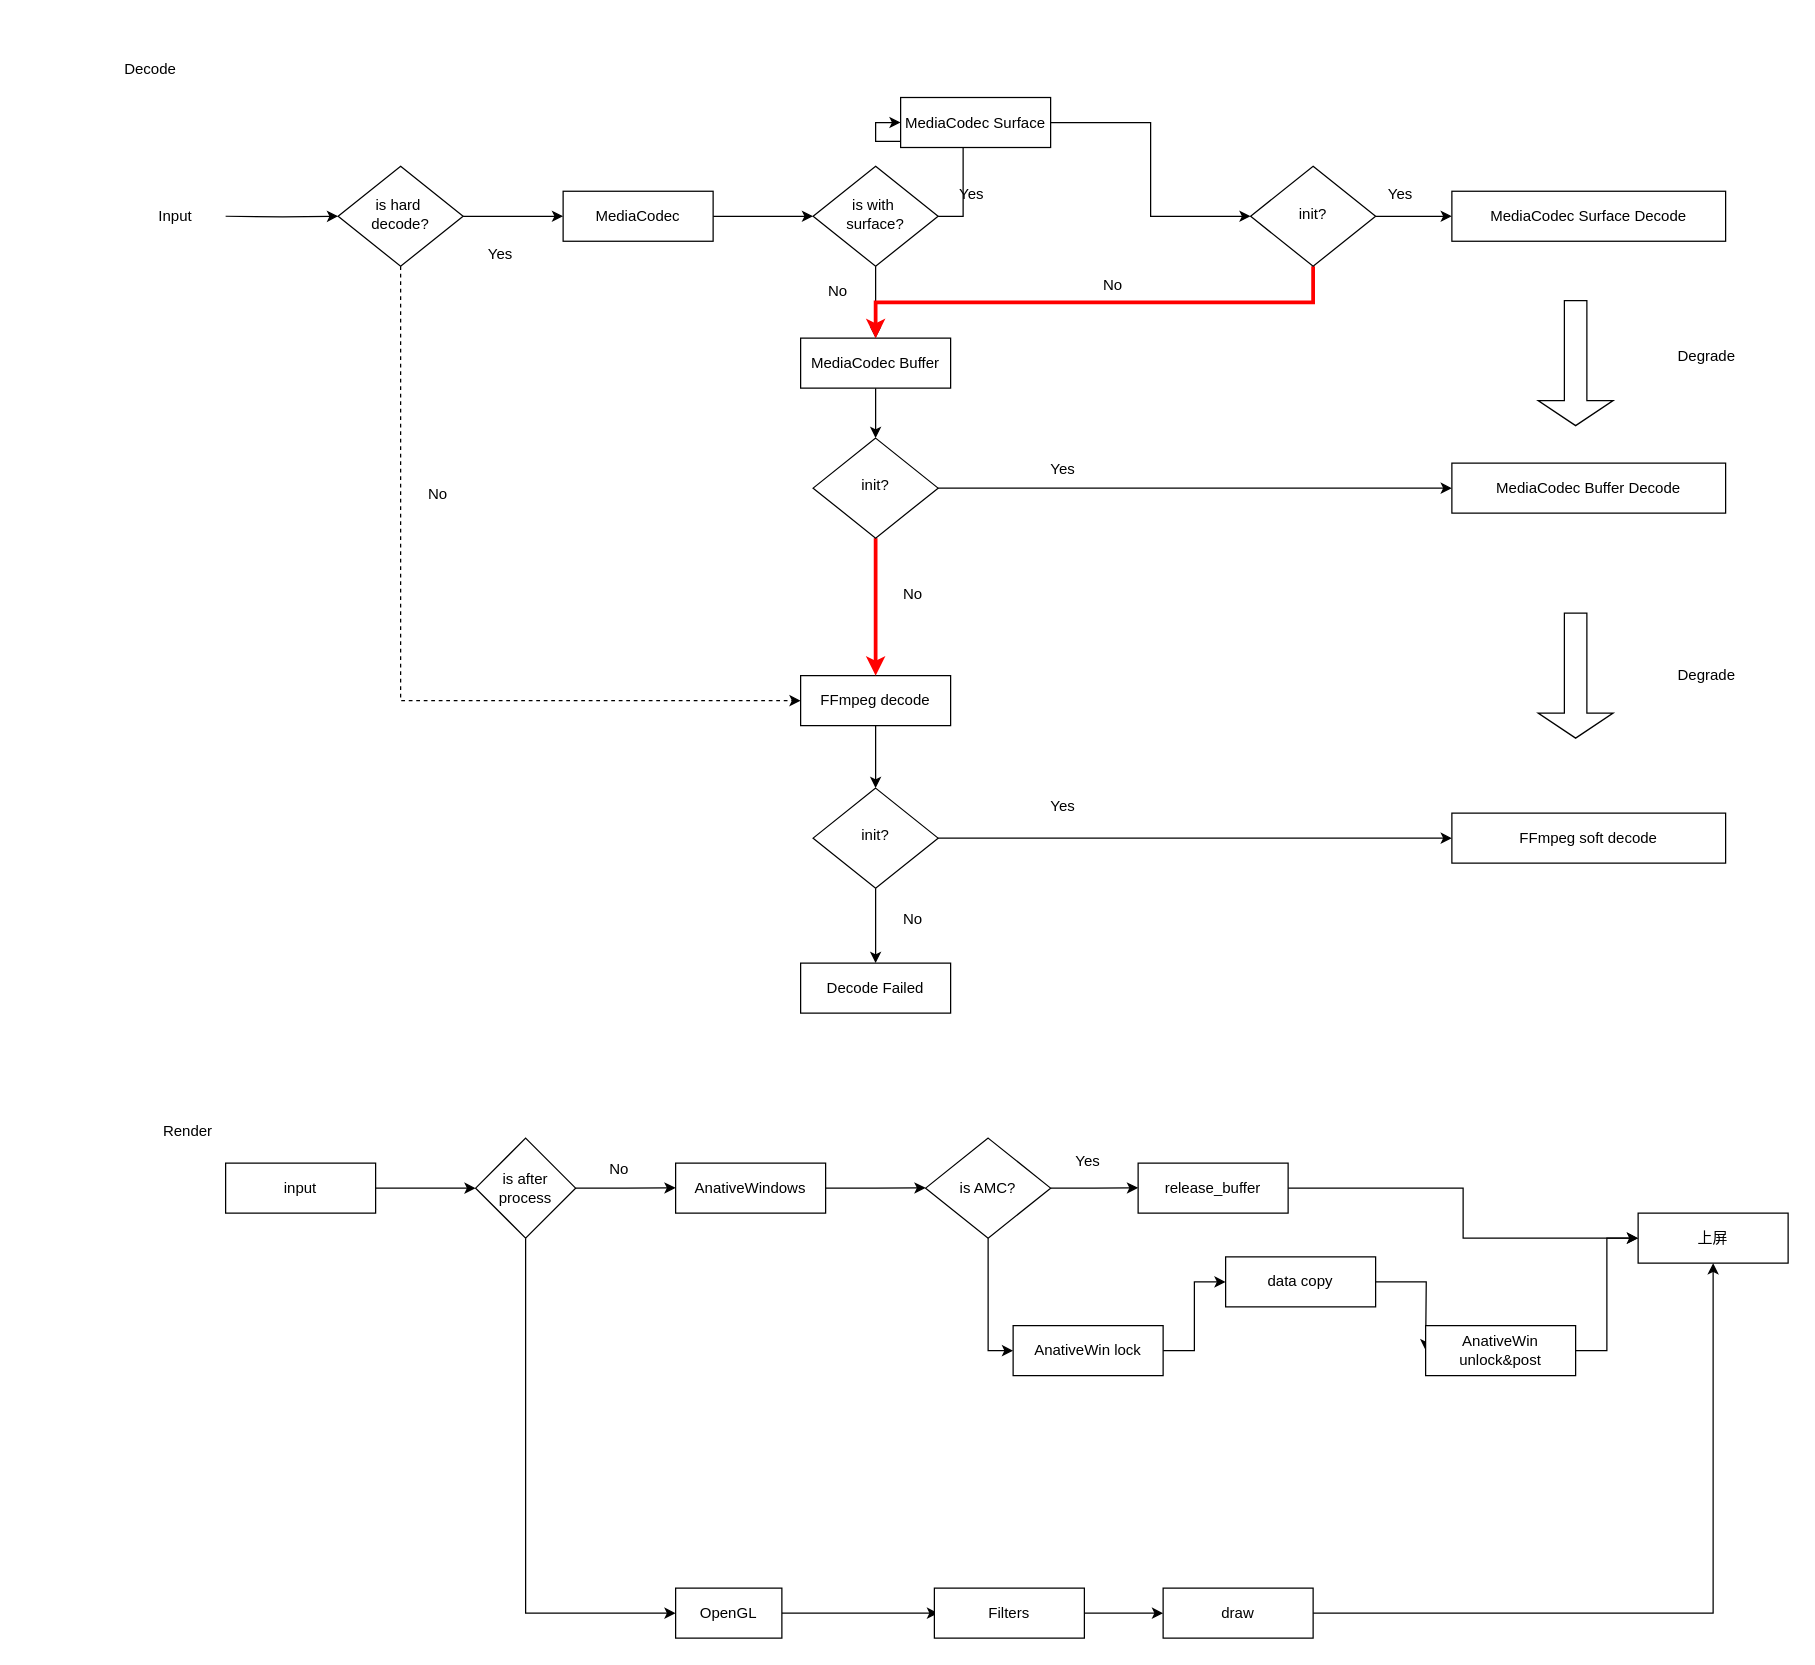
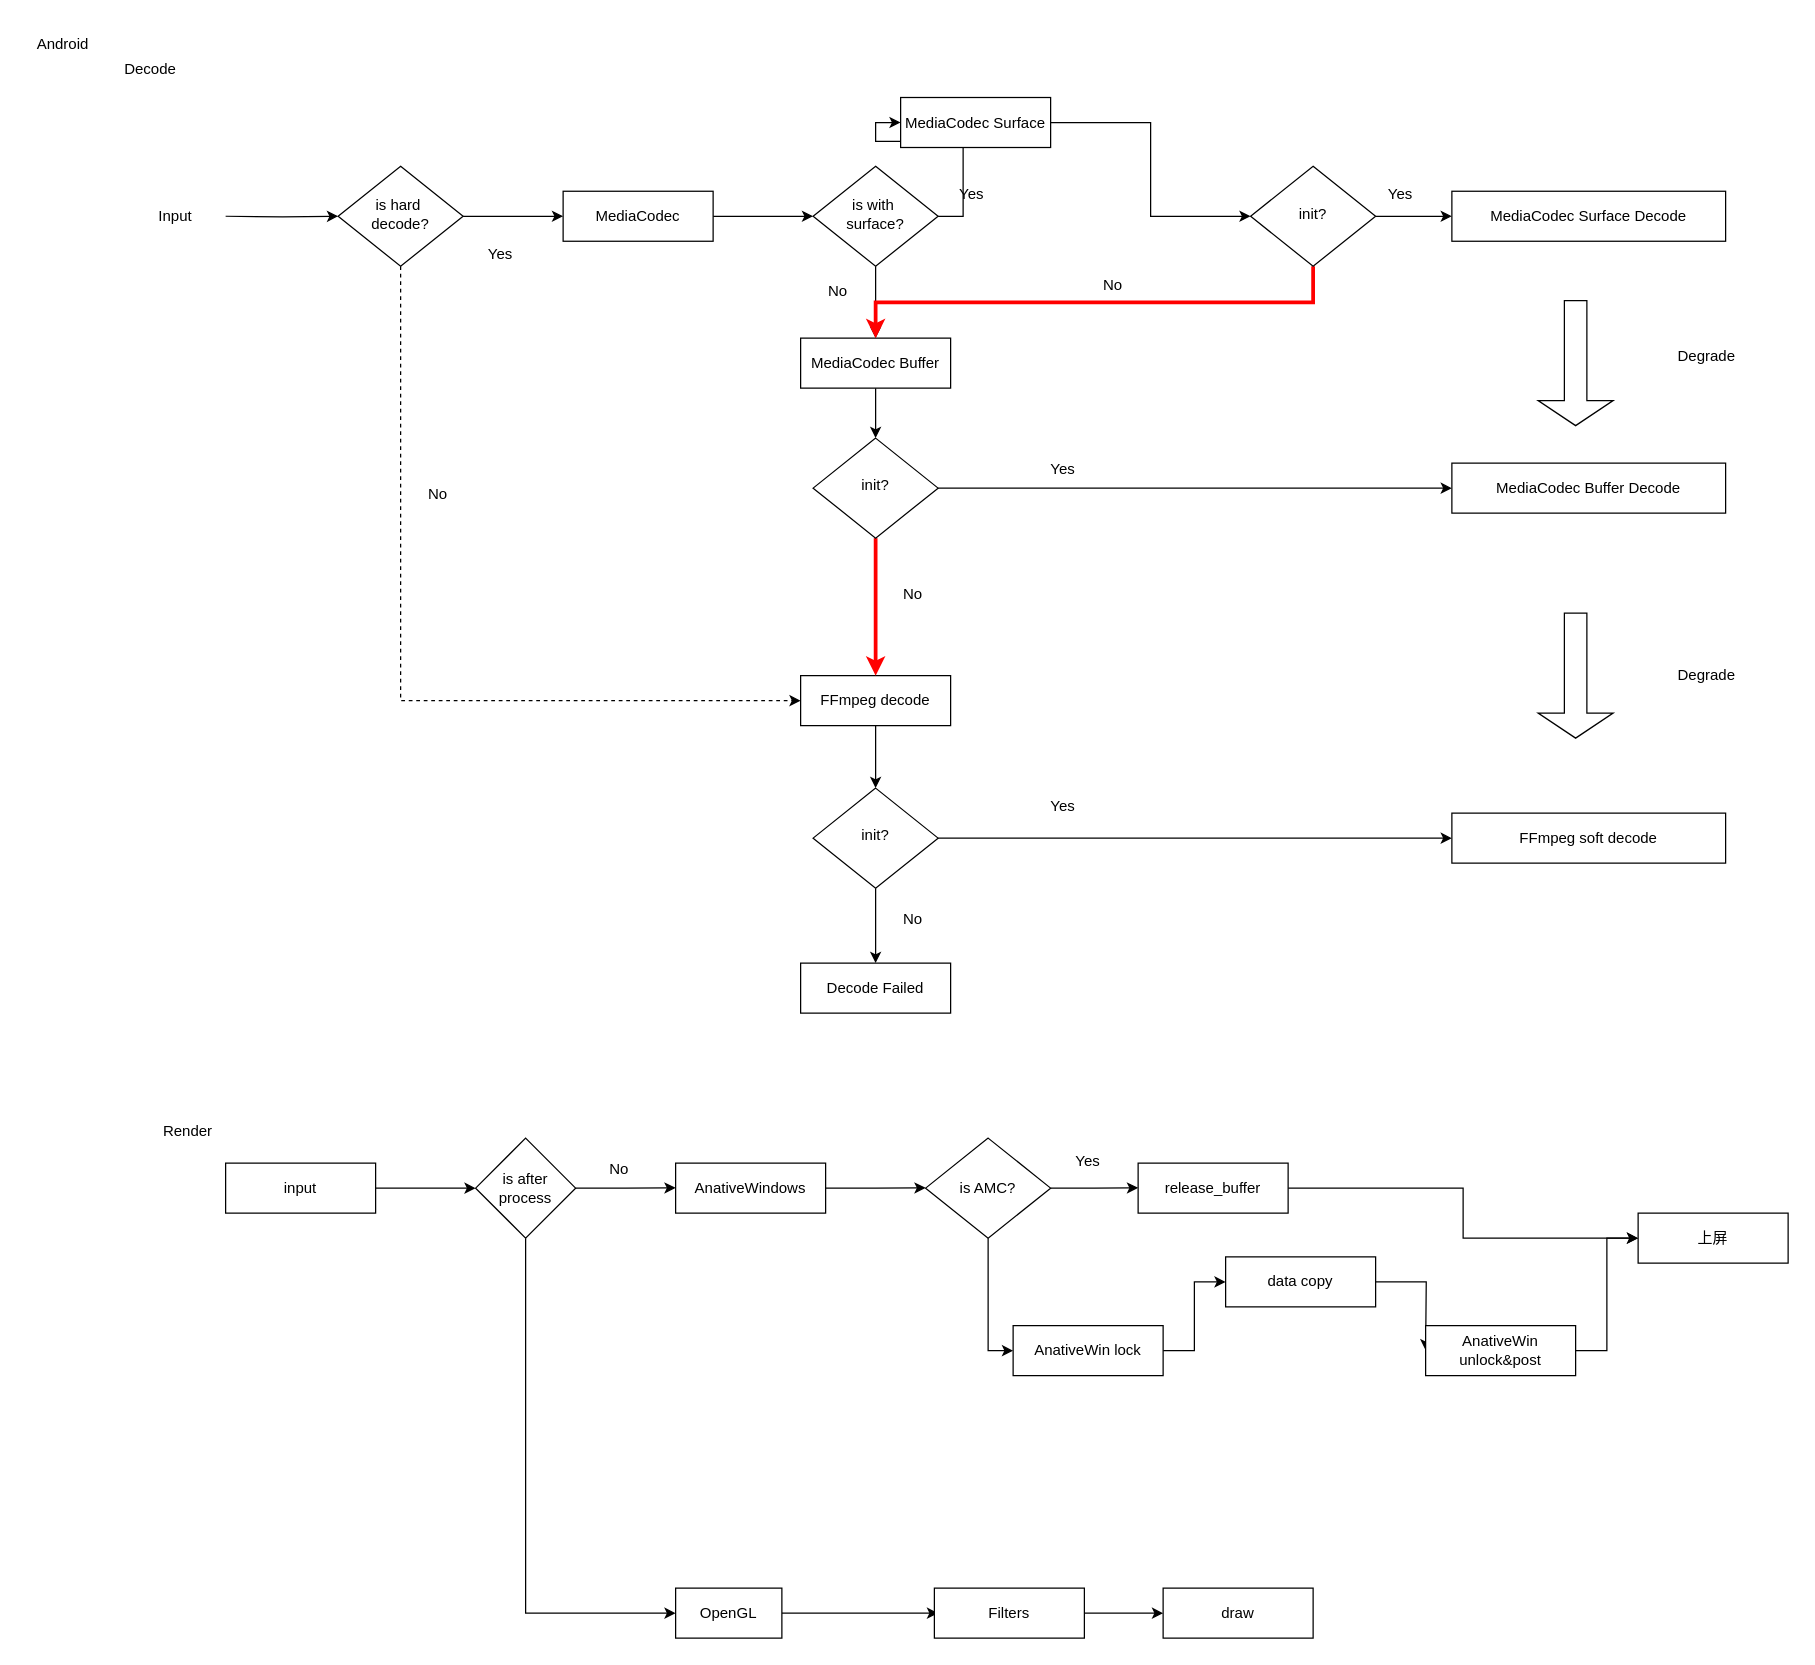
node "Android": added
edge "draw" -> "上屏": removed
